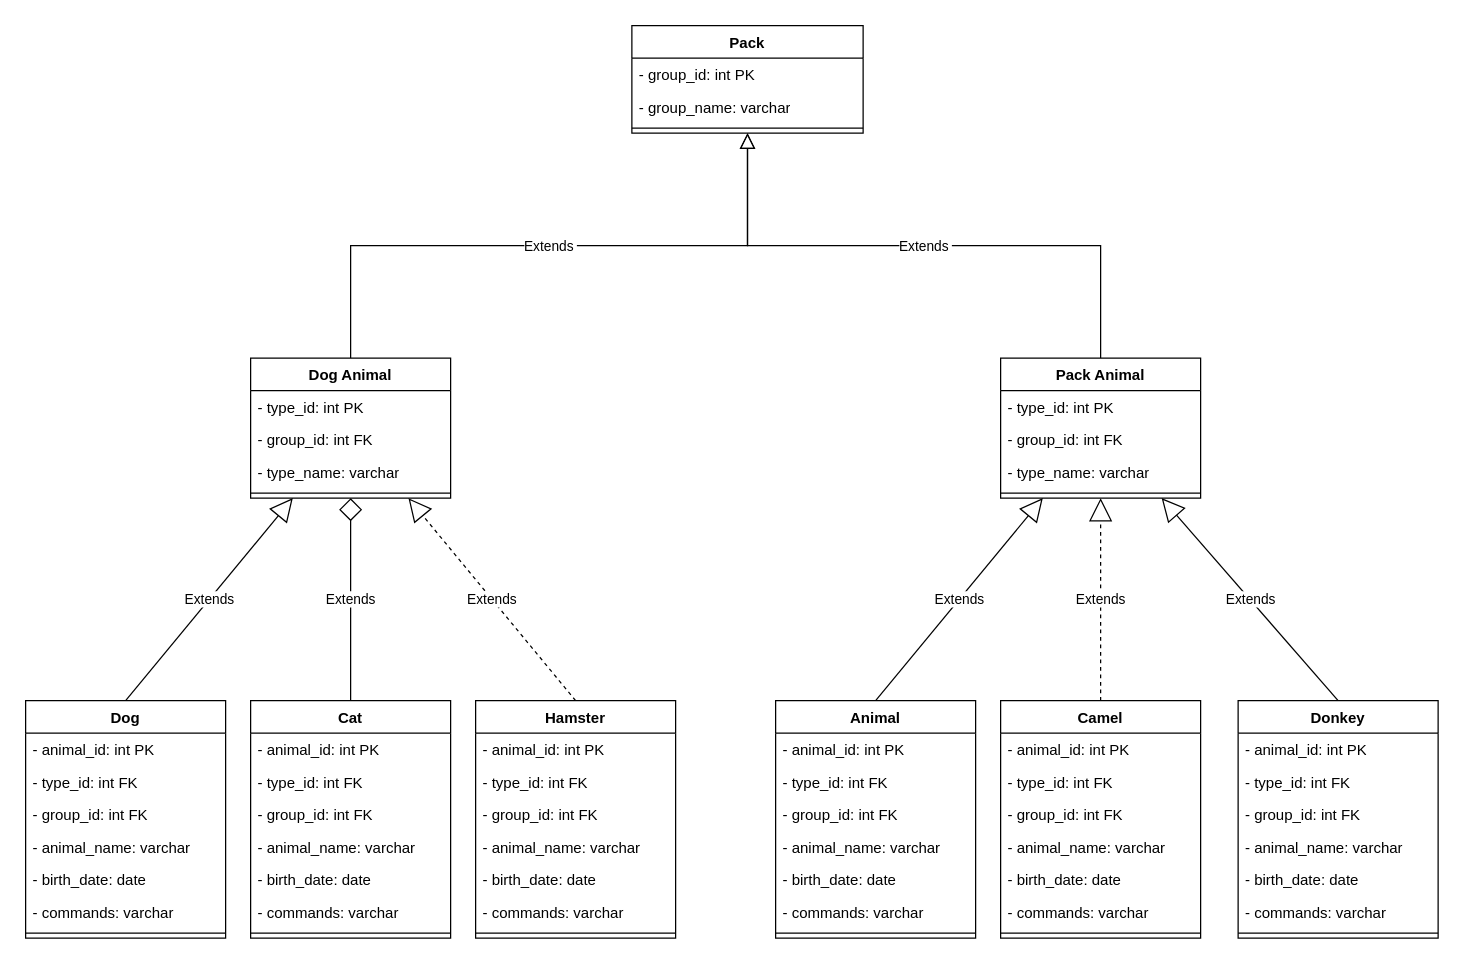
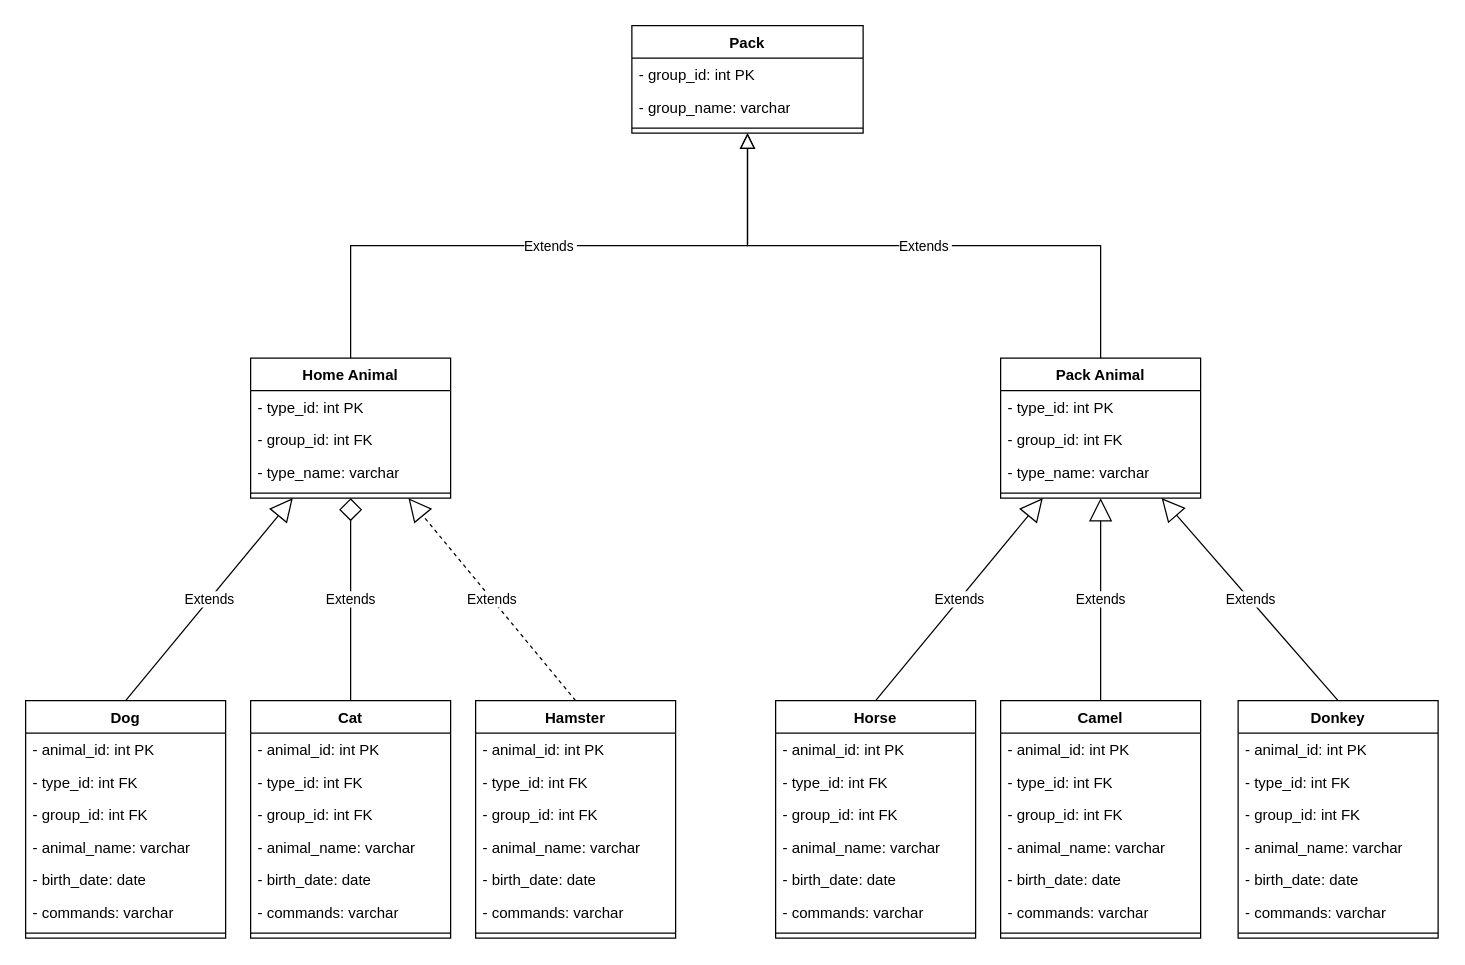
node "Dog Animal": label "Dog Animal" -> "Home Animal"
edge "Camel" -> "Pack Animal": style dashed -> solid
node "Animal": label "Animal" -> "Horse"
